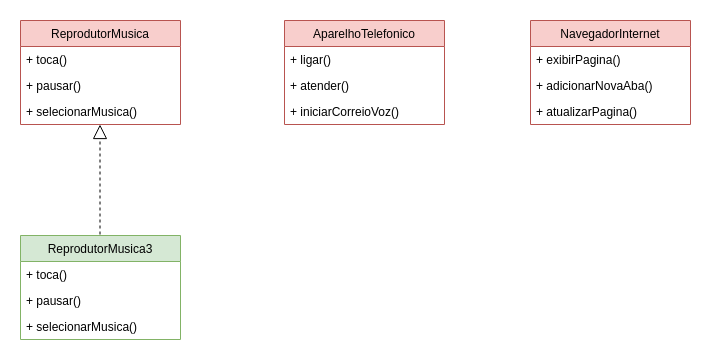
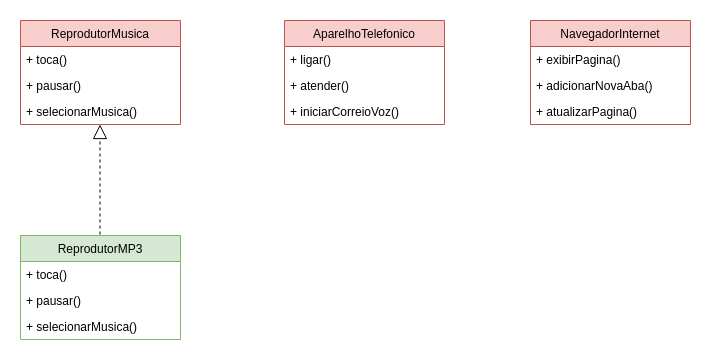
node "ReprodutorMusica3": label "ReprodutorMusica3" -> "ReprodutorMP3"
